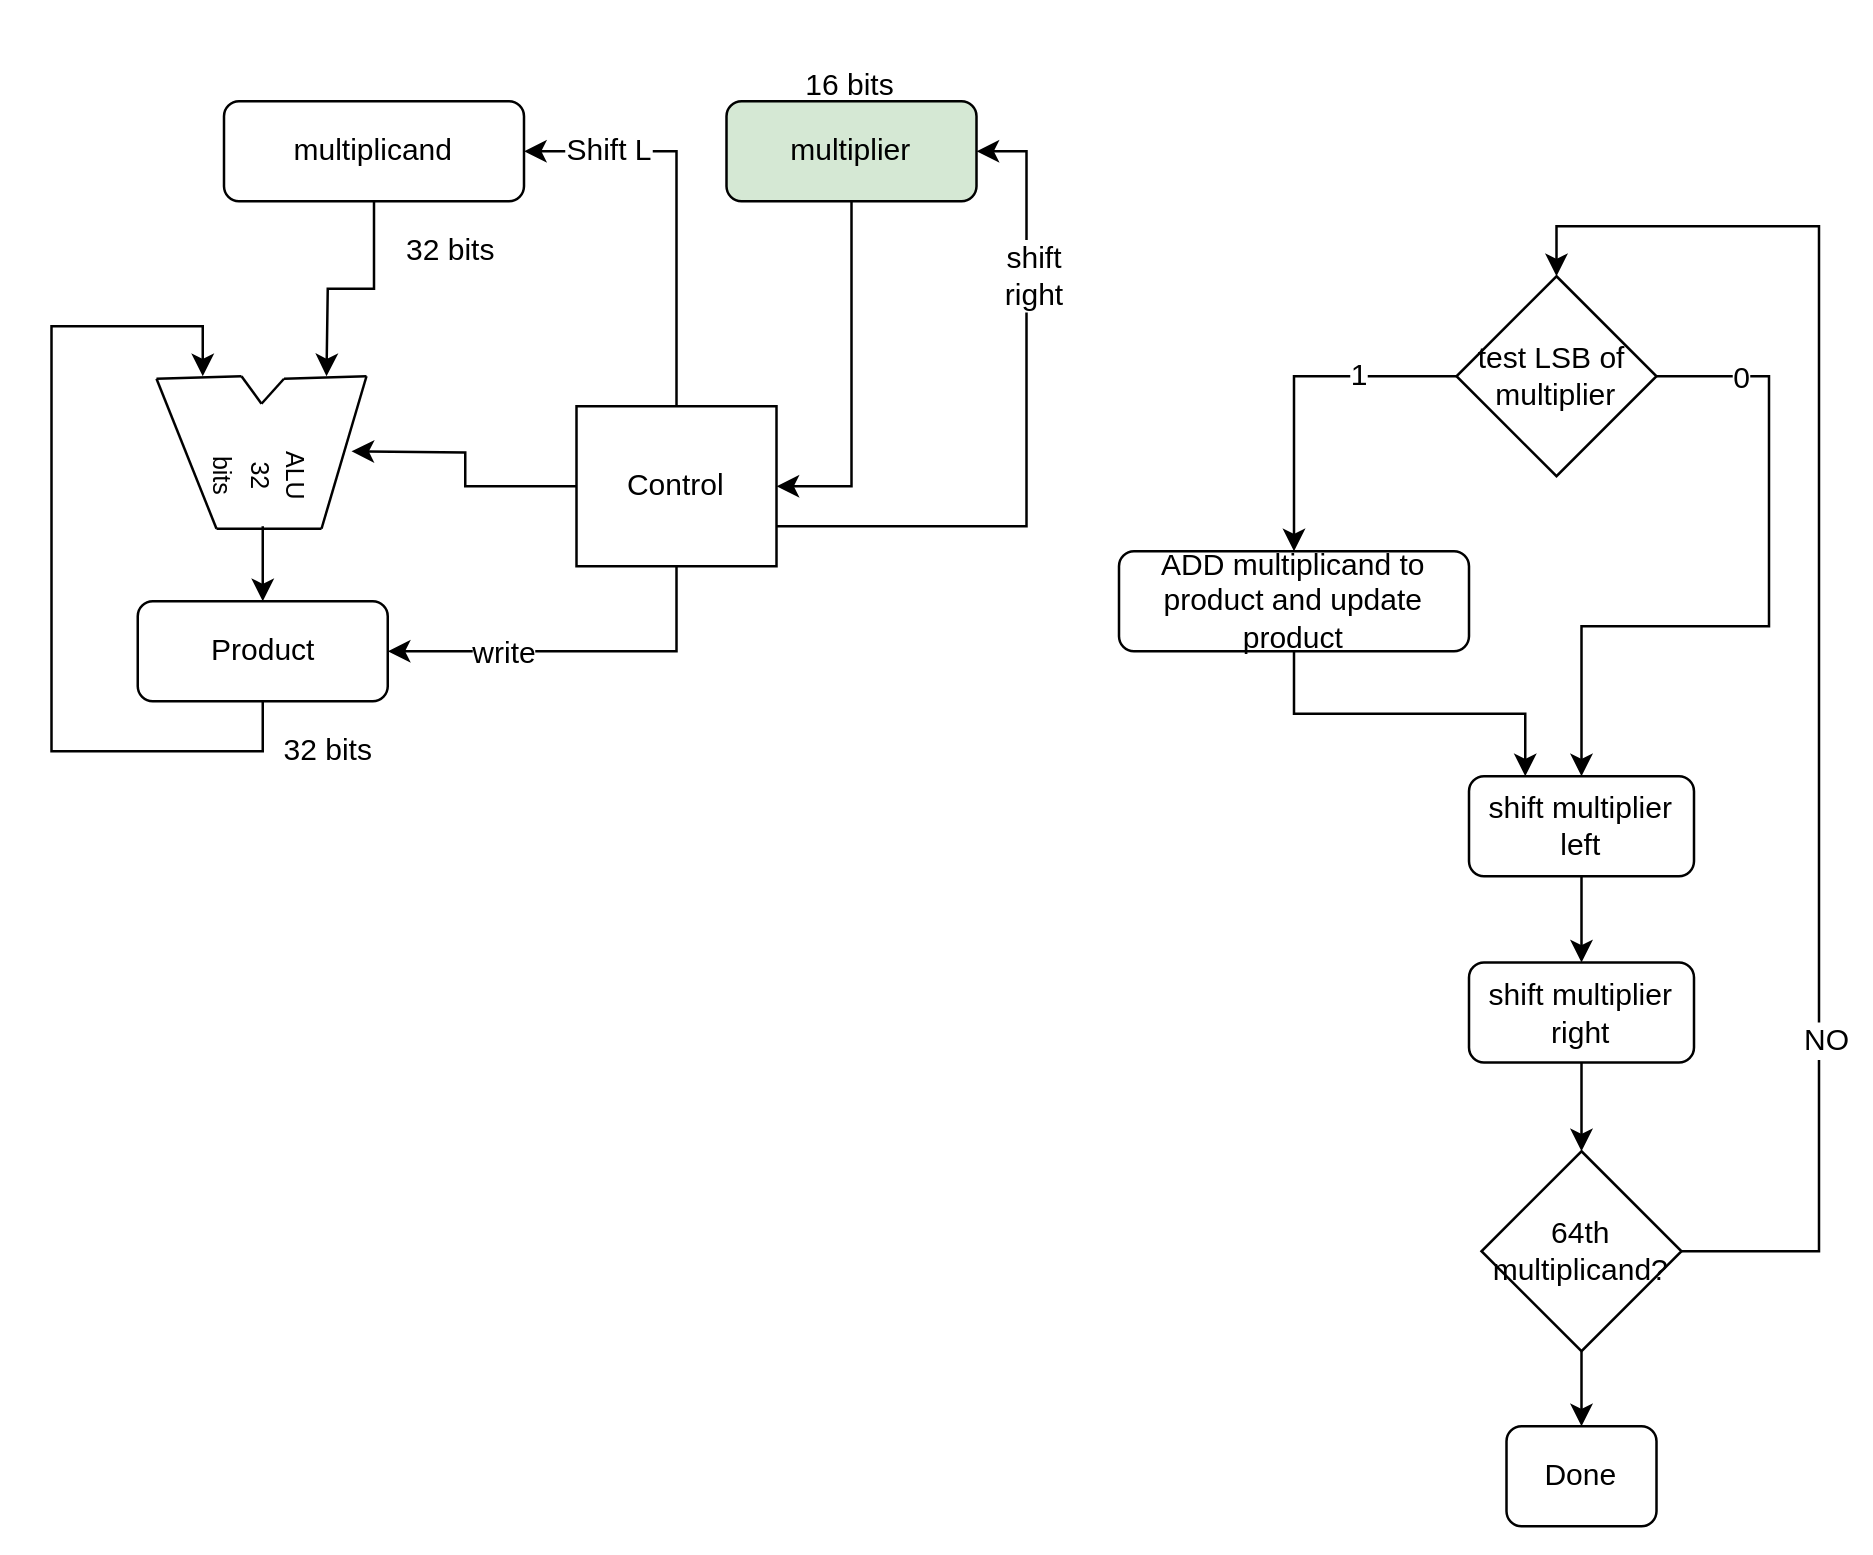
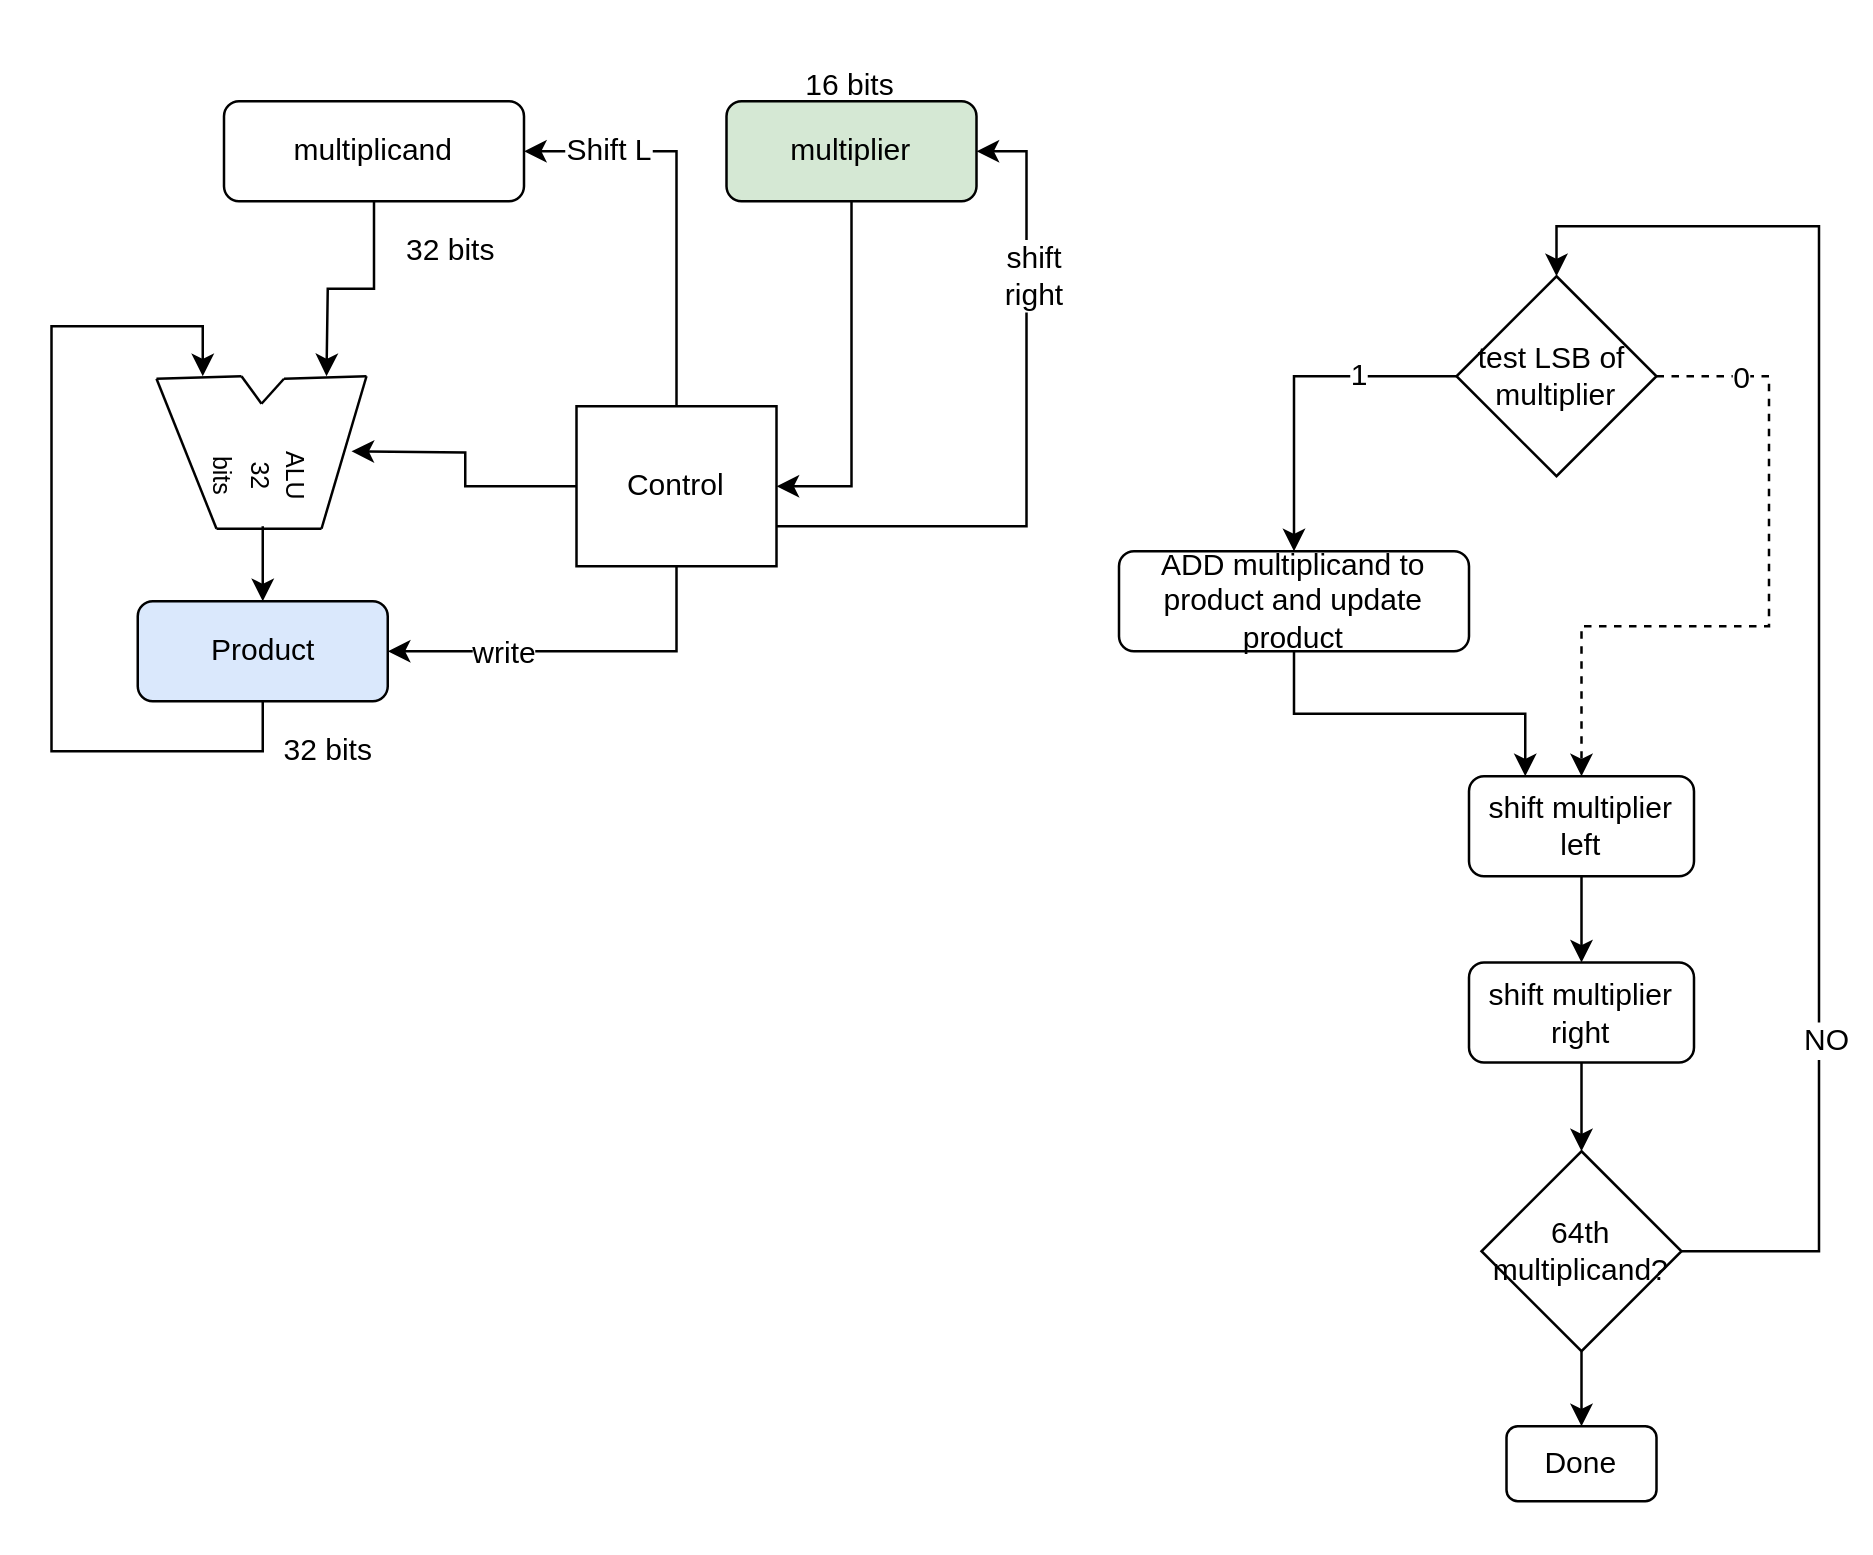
edge "test LSB of multiplier" -> "shift multiplier left": style solid -> dashed
node "Product": fillcolor #ffffff -> #dae8fc
node "Done": size 150x100 -> 150x75
